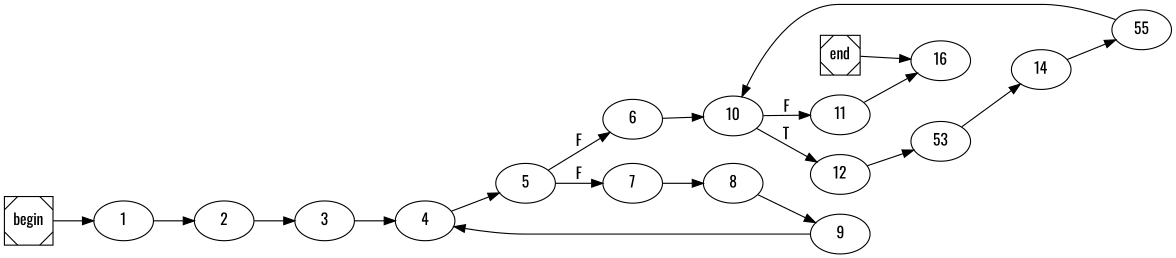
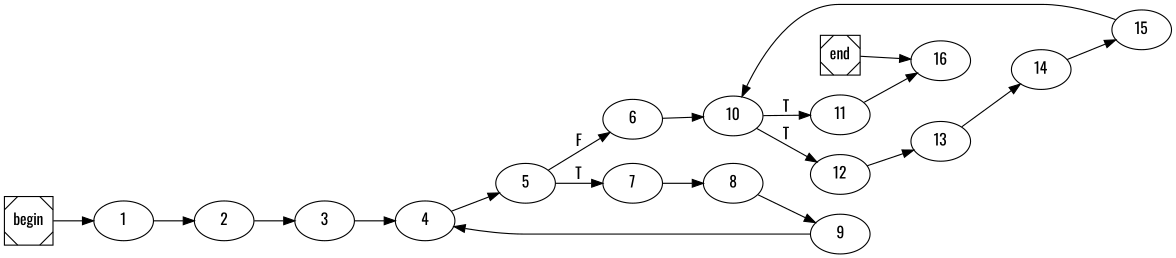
node "55": label "55" -> "15"
edge "10" -> "11": label "F" -> "T"
node "53": label "53" -> "13"
edge "5" -> "7": label "F" -> "T"
